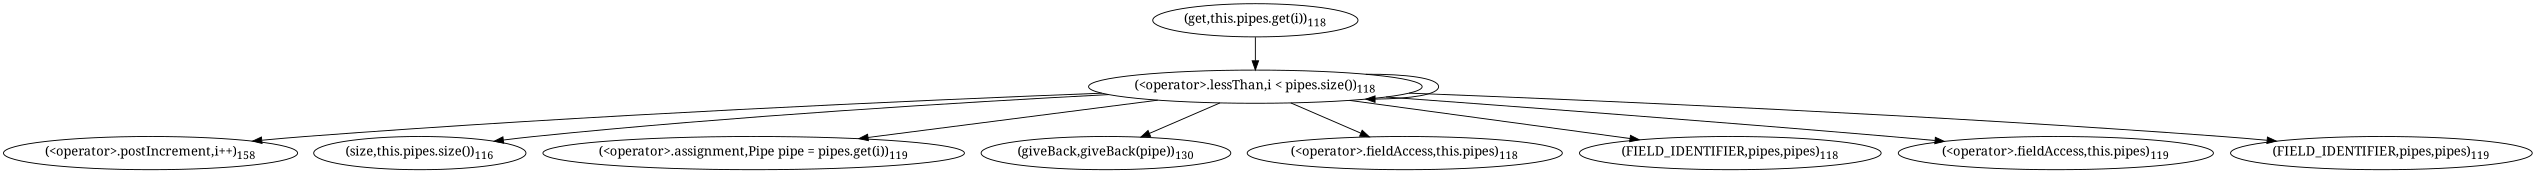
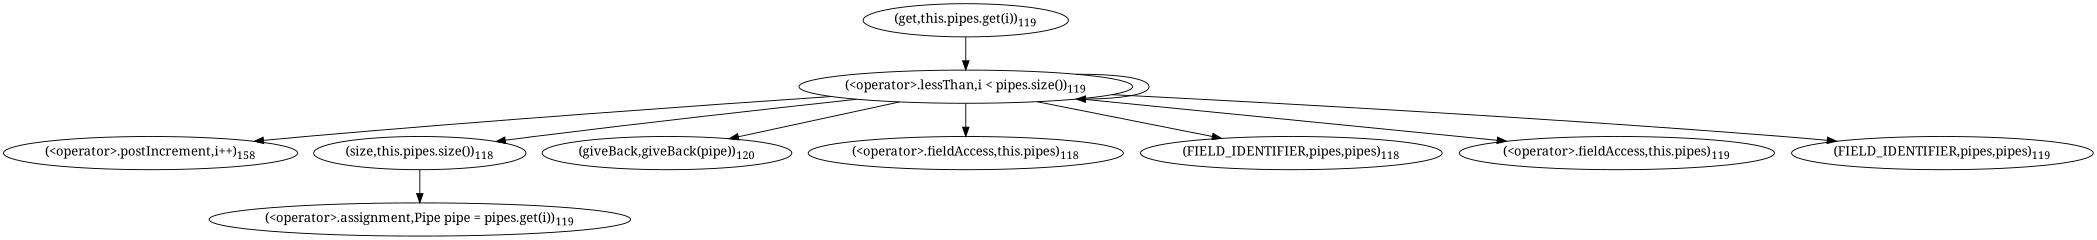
node "(get,this.pipes.get(i))": text "118" -> "119"
node "(<operator>.lessThan,i < pipes.size())": text "118" -> "119"
edge "(<operator>.lessThan,i < pipes.size())" -> "(<operator>.assignment,Pipe pipe = pipes.get(i))": now "(size,this.pipes.size())" -> "(<operator>.assignment,Pipe pipe = pipes.get(i))"
node "(size,this.pipes.size())": text "116" -> "118"
node "(giveBack,giveBack(pipe))": text "130" -> "120"
